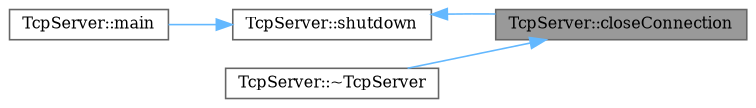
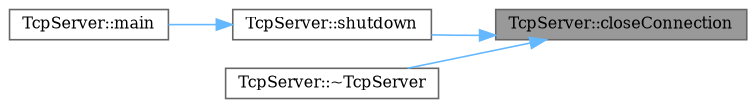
edge "TcpServer::closeConnection" -> "TcpServer::shutdown": reversed
